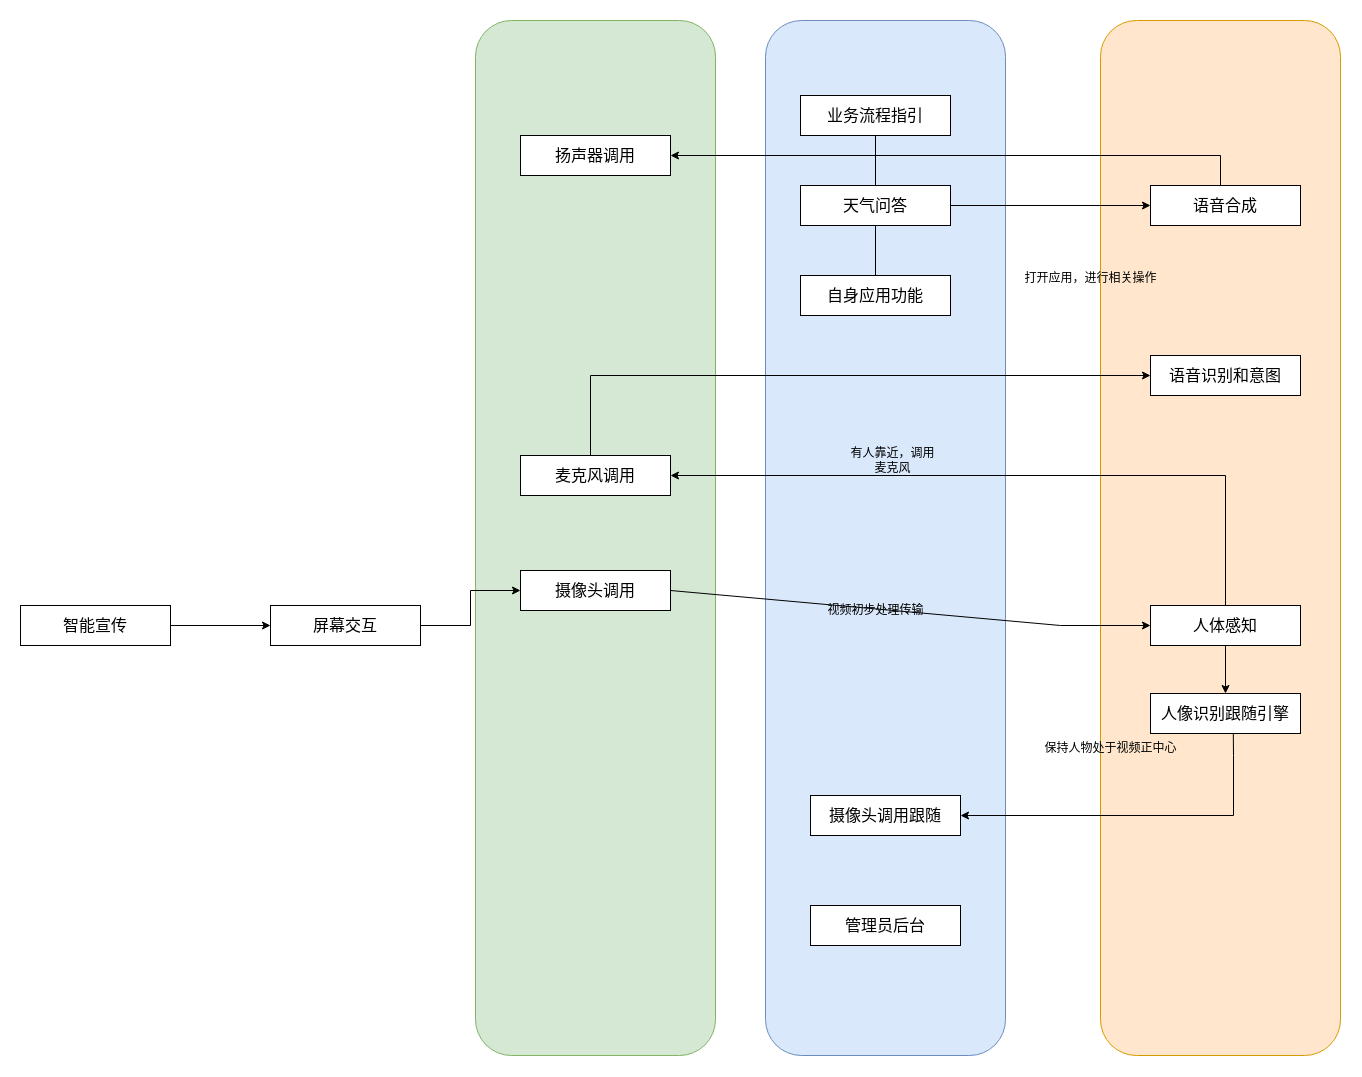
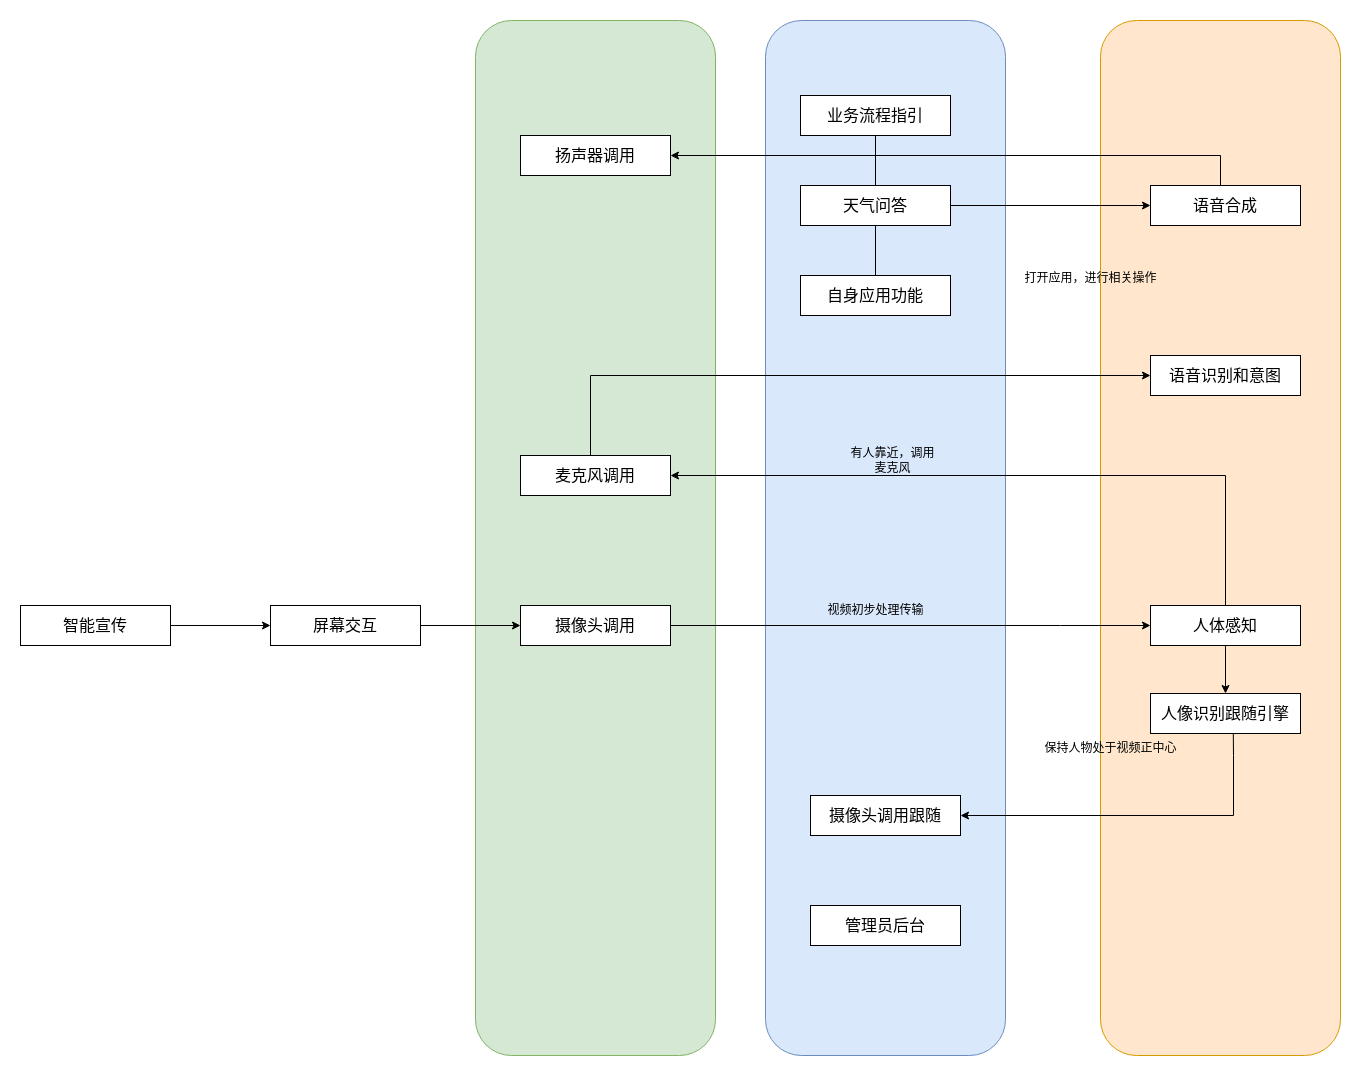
node "摄像头调用": moved (596, 591) -> (596, 626)
